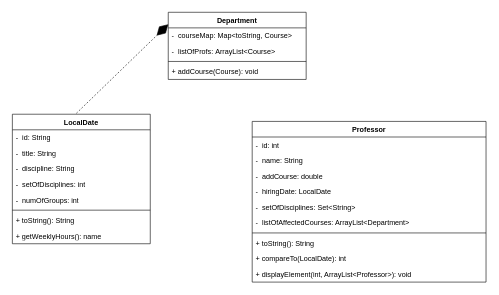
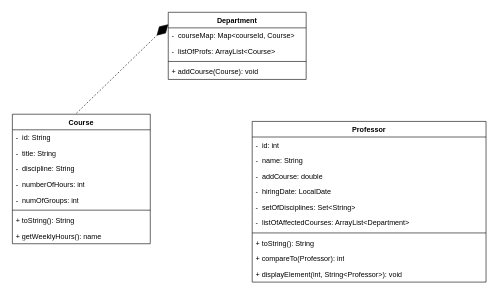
node "- courseMap: Map<toString, Course>": label "- courseMap: Map<toString, Course>" -> "- courseMap: Map<courseId, Course>"
node "LocalDate": label "LocalDate" -> "Course"
node "- setOfDisciplines: int": label "- setOfDisciplines: int" -> "- numberOfHours: int"
node "+ compareTo(LocalDate): int": label "+ compareTo(LocalDate): int" -> "+ compareTo(Professor): int"
node "+ displayElement(int, ArrayList<Professor>): void": label "+ displayElement(int, ArrayList<Professor>): void" -> "+ displayElement(int, String<Professor>): void"
